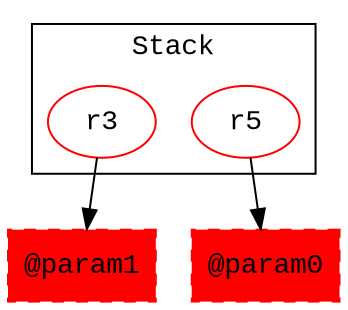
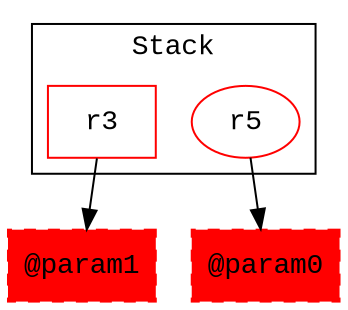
node "r3": shape ellipse -> box
